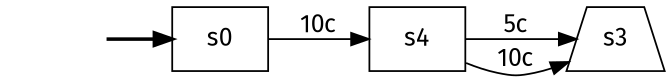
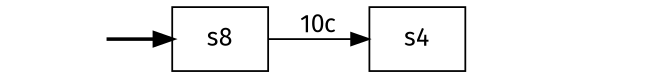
node "s0": label "s0" -> "s8"
node "s3": removed
